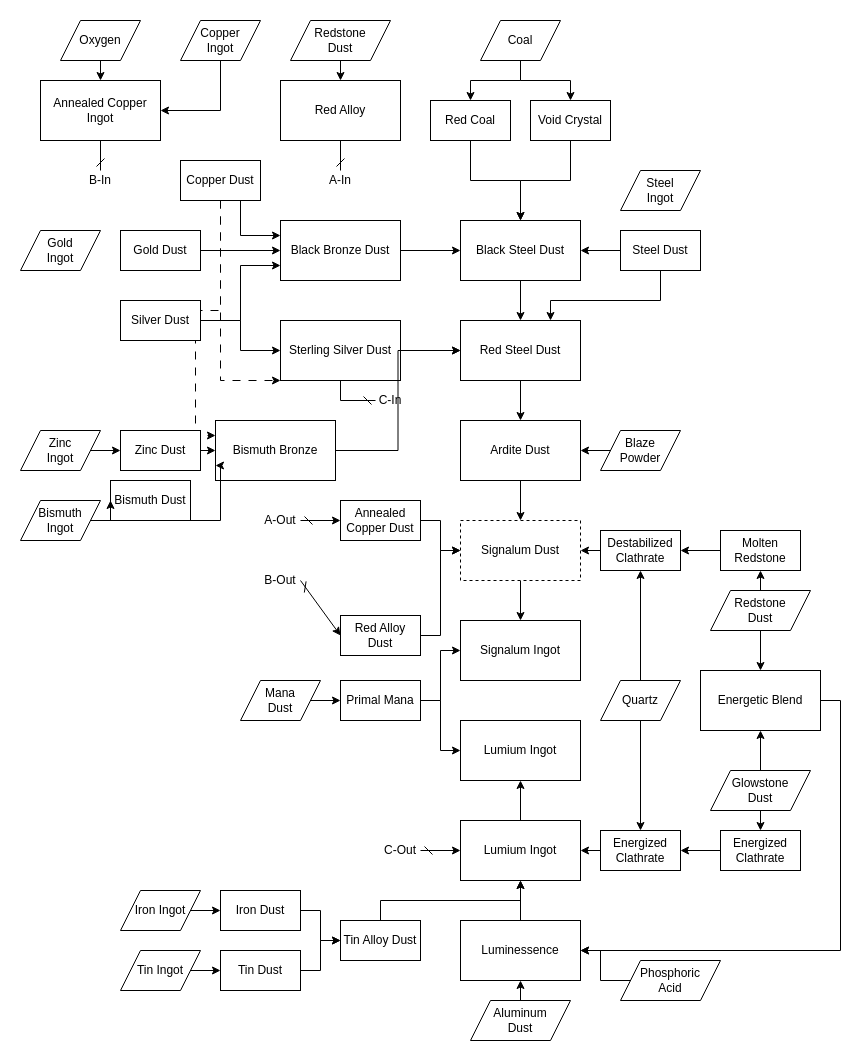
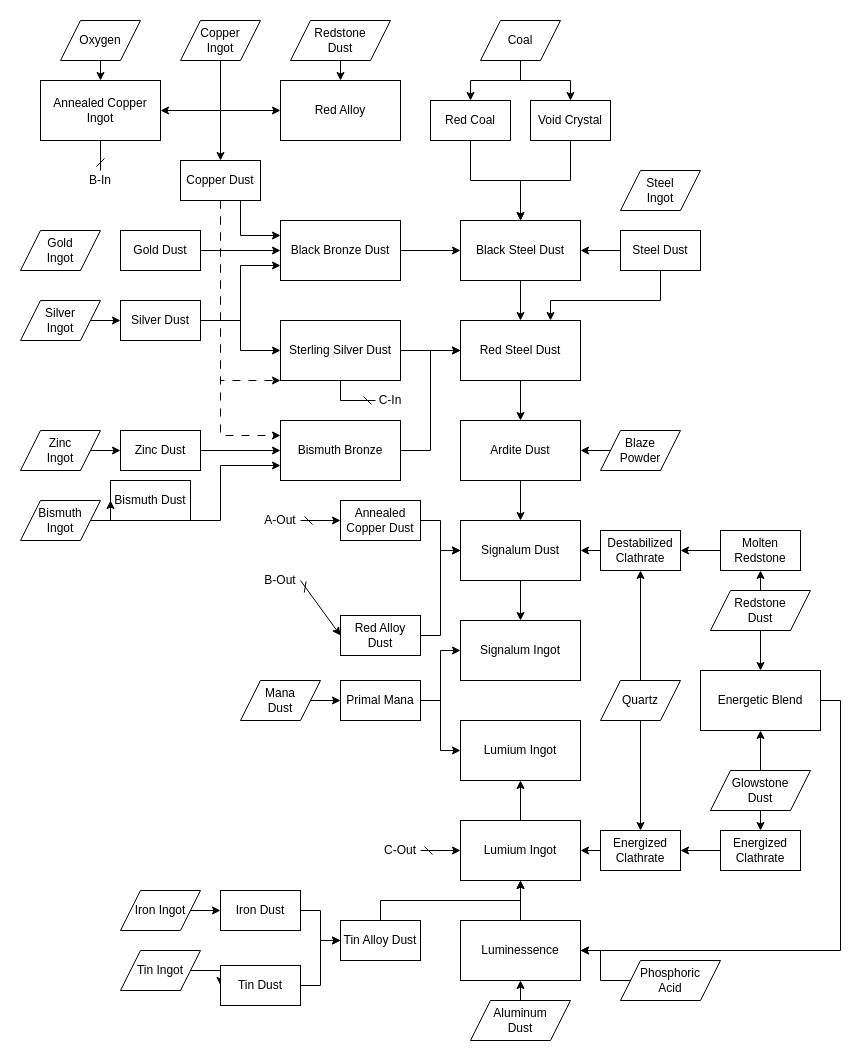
edge "Copper Ingot" -> "Red Alloy": added
edge "Copper Ingot" -> "Copper Dust": added
edge "Red Alloy" -> "A-In": removed
node "A-In": removed
node "Silver Ingot": added
edge "Silver Ingot" -> "Silver Dust": added
node "Bismuth Bronze": moved (276, 451) -> (341, 451)
node "Signalum Dust": style dashed -> solid
node "Tin Dust": moved (261, 971) -> (261, 986)
